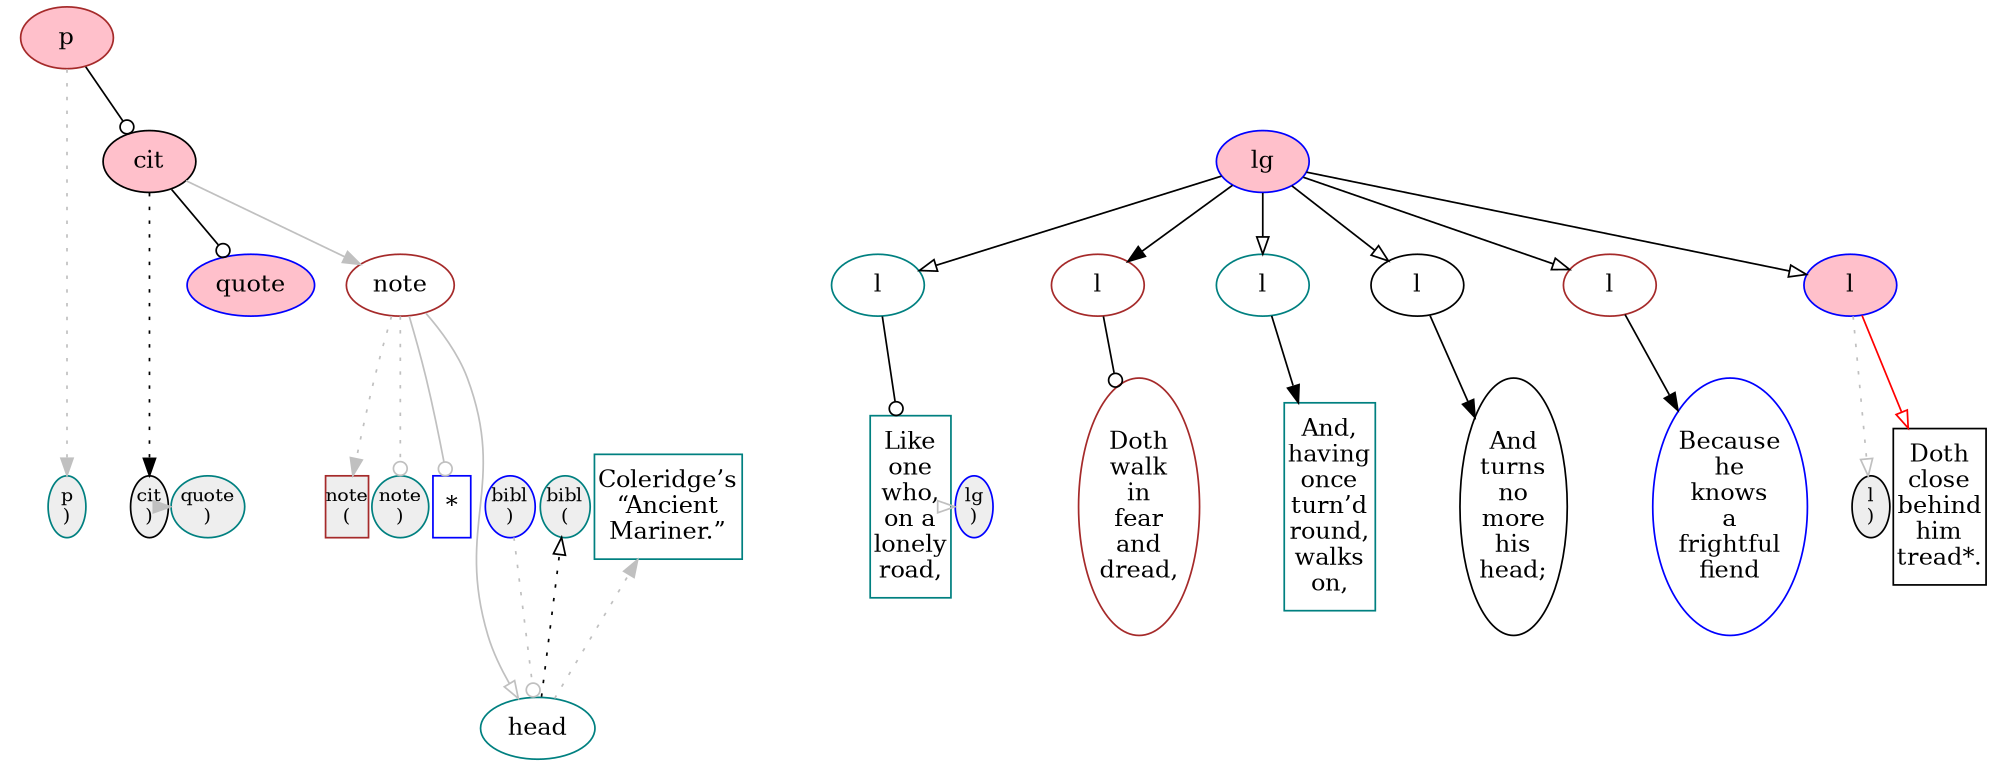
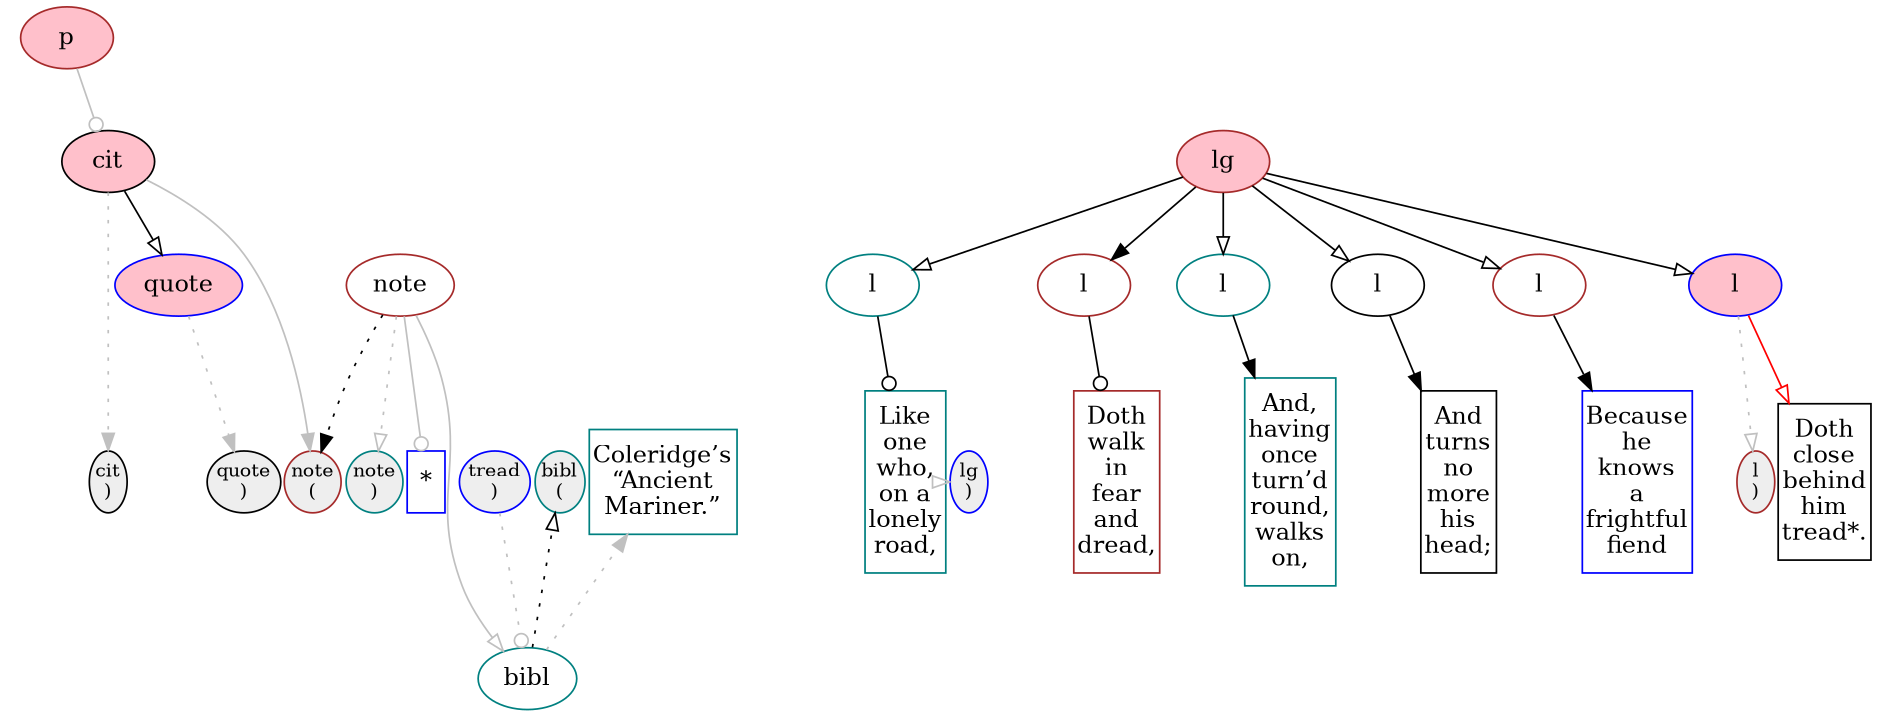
edge "p" -> "cit": color black -> gray
node "lg": color blue -> brown
edge "cit" -> "quote": arrowhead odot -> onormal
edge "cit" -> "note": now "cit" -> "note ("
edge "cit" -> "cit )": color black -> gray
edge "note" -> "note (": color gray -> black
edge "note" -> "note )": arrowhead odot -> onormal
node "p )": removed
edge "cit )" -> "quote )": now "quote" -> "quote )"
node "quote )": color teal -> black
node "note (": shape box -> ellipse
node "bibl )": label "bibl )" -> "tread )"
node "Doth walk in fear and dread,": shape ellipse -> box
node "And turns no more his head;": shape ellipse -> box
node "Because he knows a frightful fiend": shape ellipse -> box
node "l )": color black -> brown
node "head": label "head" -> "bibl"
